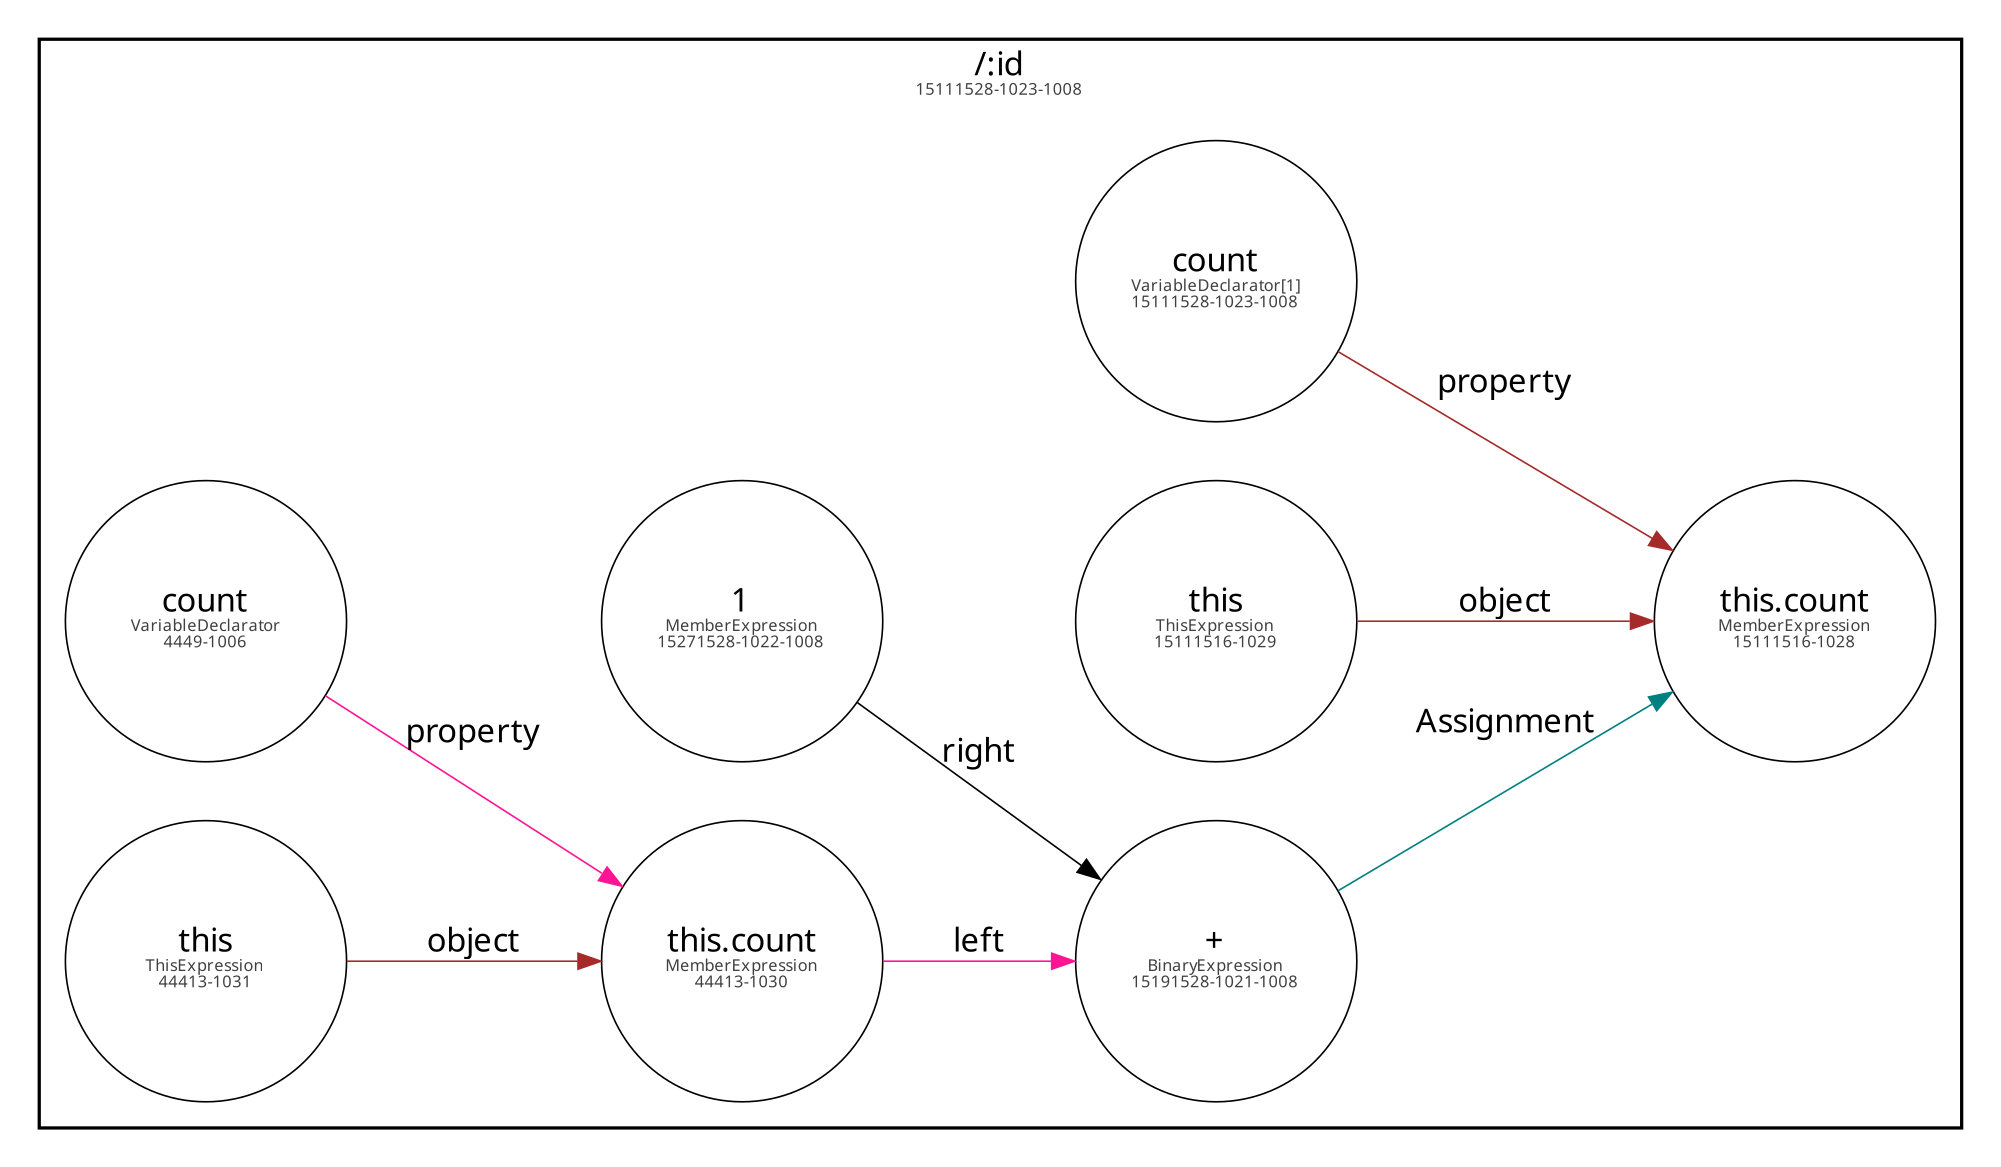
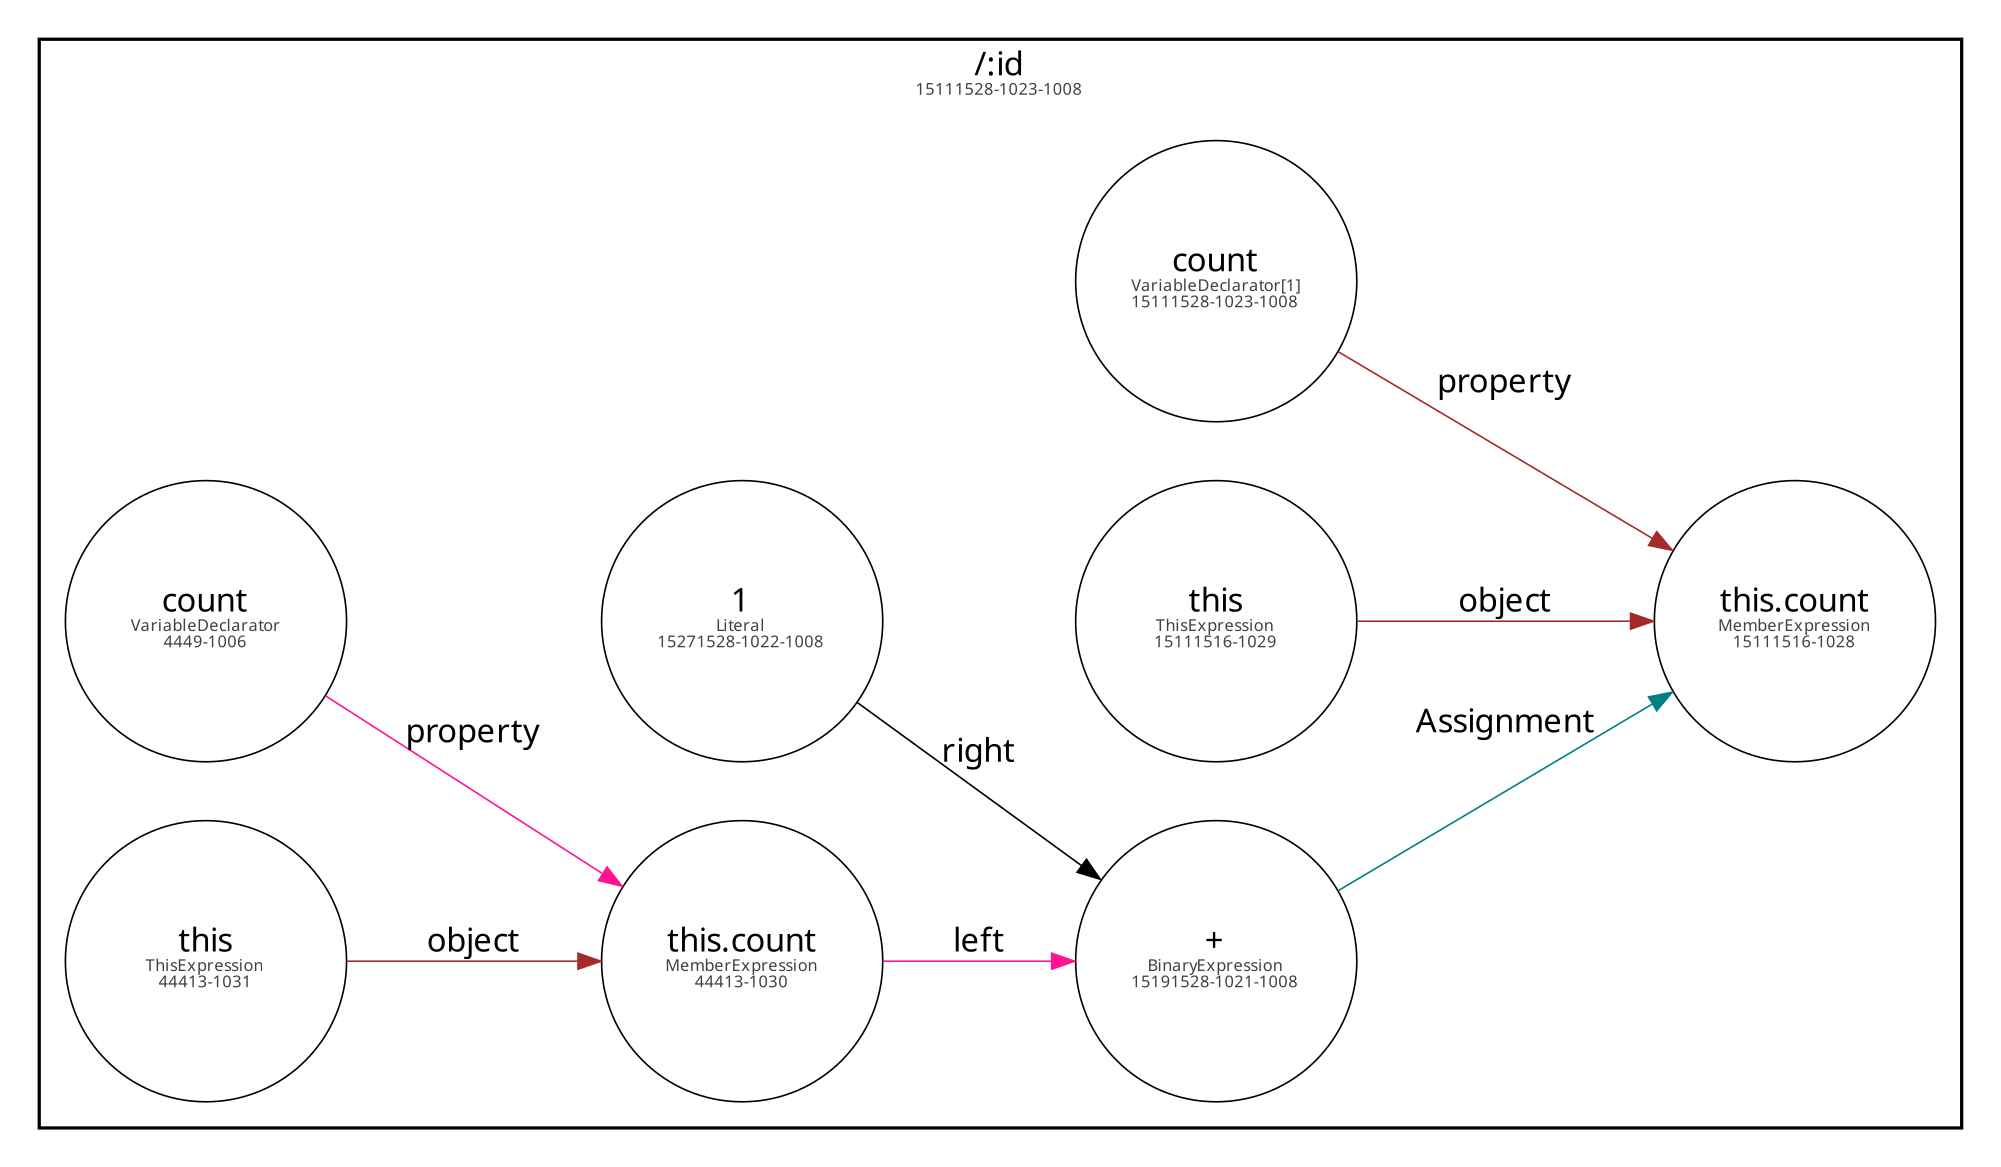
node "1": text "MemberExpression" -> "Literal"
